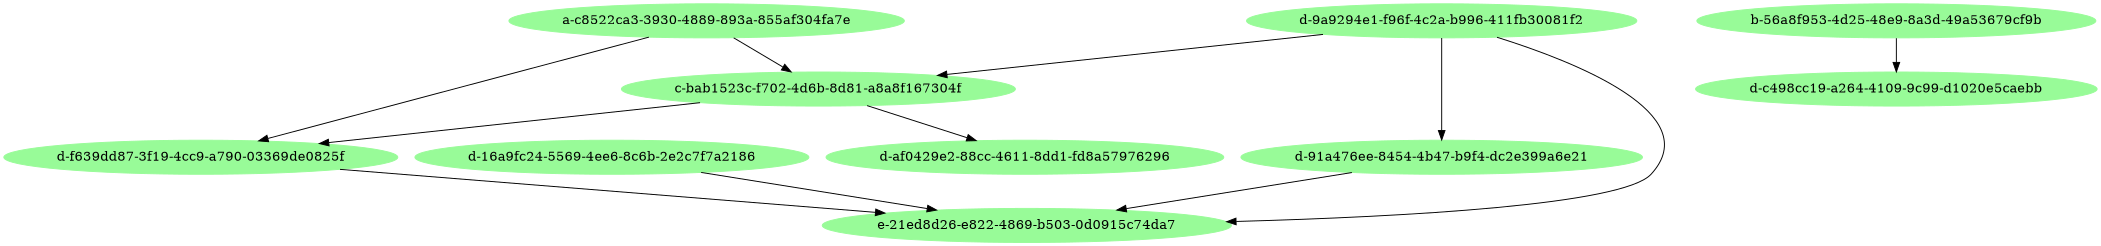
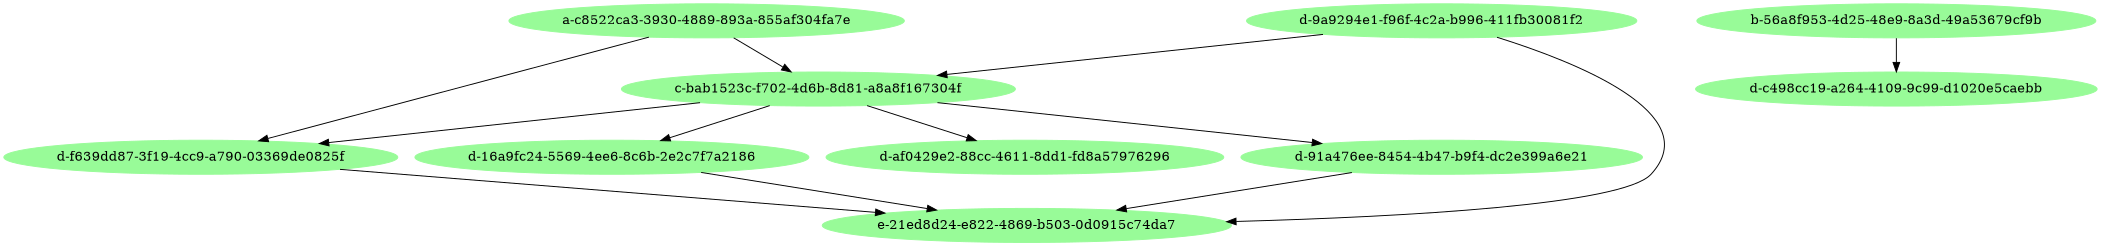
edge "d-9a9294e1-f96f-4c2a-b996-411fb30081f2" -> "d-91a476ee-8454-4b47-b9f4-dc2e399a6e21": now "c-bab1523c-f702-4d6b-8d81-a8a8f167304f" -> "d-91a476ee-8454-4b47-b9f4-dc2e399a6e21"
edge "c-bab1523c-f702-4d6b-8d81-a8a8f167304f" -> "d-16a9fc24-5569-4ee6-8c6b-2e2c7f7a2186": added
node "e-21ed8d26-e822-4869-b503-0d0915c74da7": label "e-21ed8d26-e822-4869-b503-0d0915c74da7" -> "e-21ed8d24-e822-4869-b503-0d0915c74da7"
